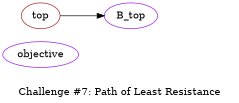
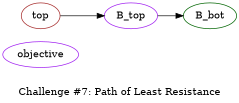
node "B_bot": added
